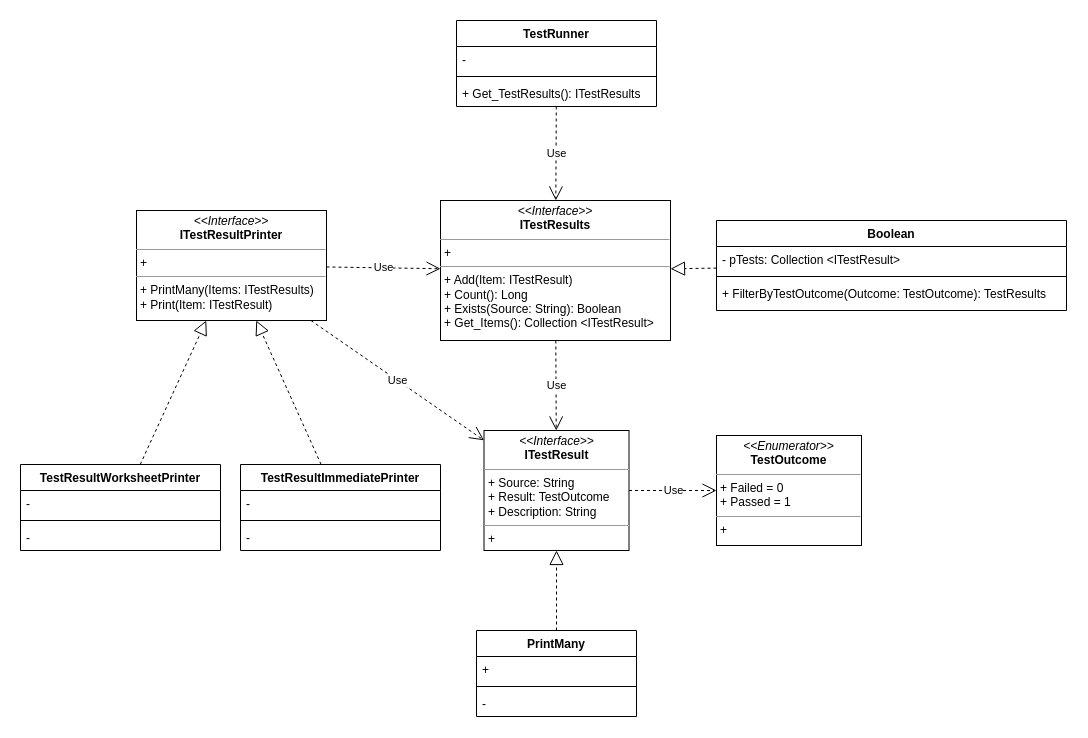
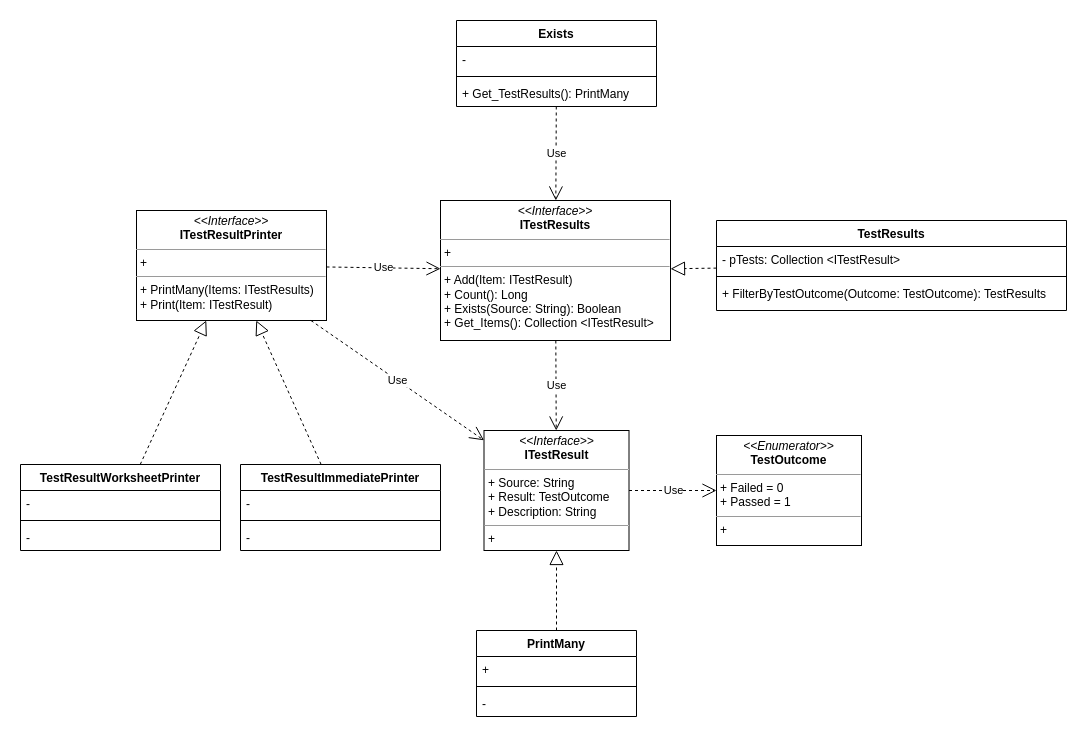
node "TestRunner": label "TestRunner" -> "Exists"
node "+ Get_TestResults(): ITestResults": label "+ Get_TestResults(): ITestResults" -> "+ Get_TestResults(): PrintMany"
node "Boolean": label "Boolean" -> "TestResults"
